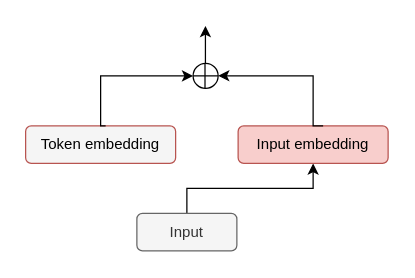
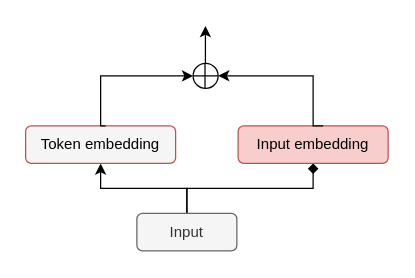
edge "Input" -> "Input embedding": arrowhead classic -> diamond
edge "Input" -> "Token embedding": added
